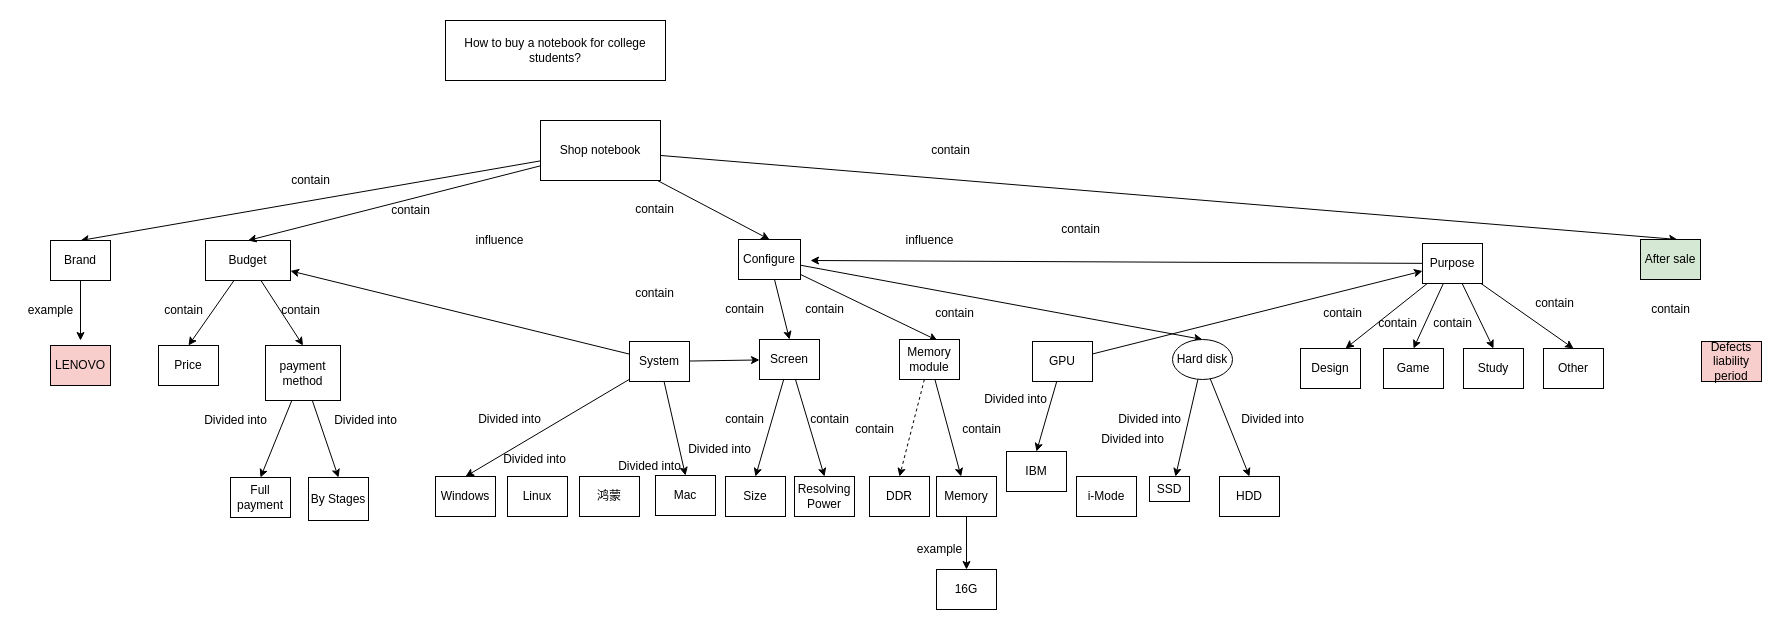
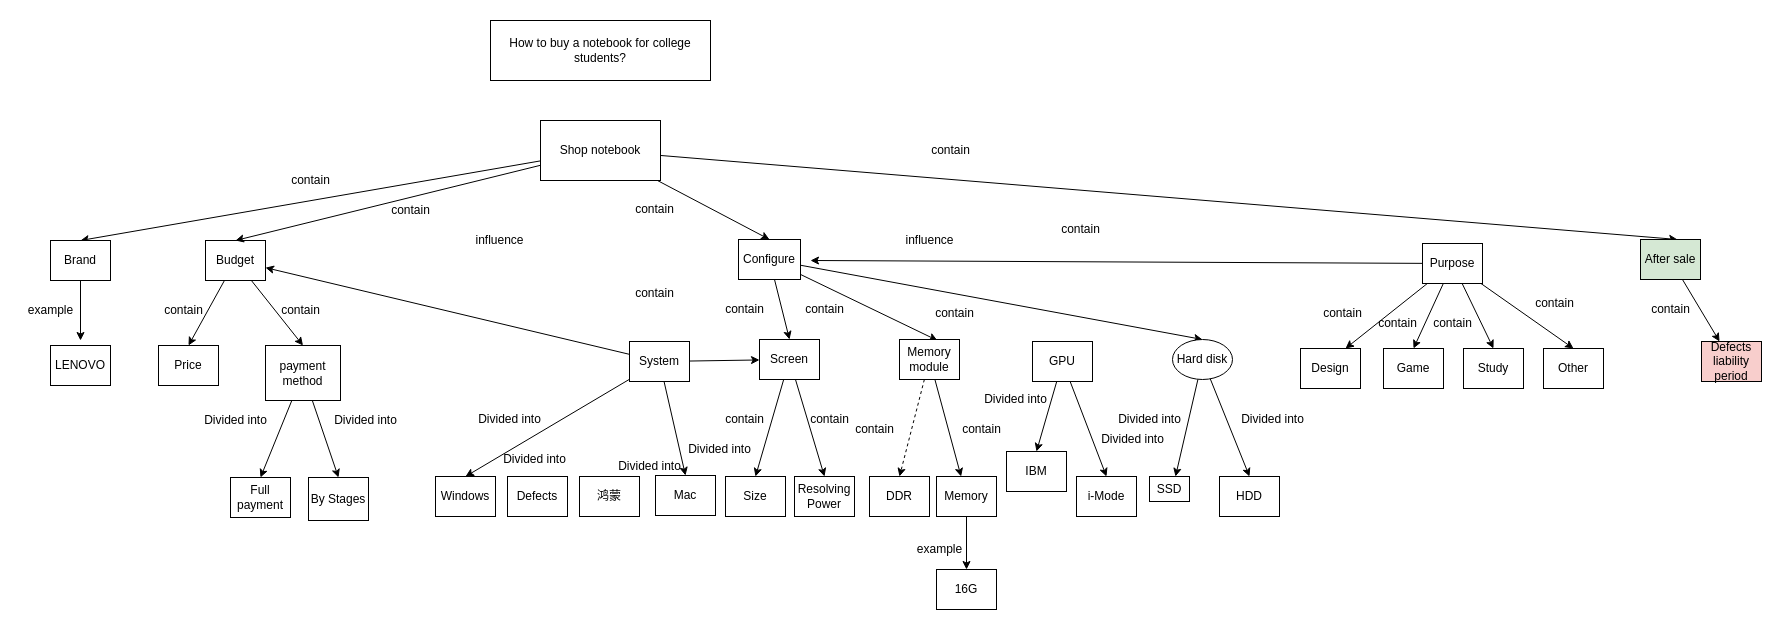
node "How to buy a notebook for college students?": moved (556, 51) -> (601, 51)
node "Budget": size 85x40 -> 60x40
edge "After sale" -> "Defects liability period": added
edge "GPU" -> "Purpose": now "GPU" -> "i-Mode"
node "LENOVO": fillcolor #f8cecc -> #ffffff
node "Linux": label "Linux" -> "Defects"
